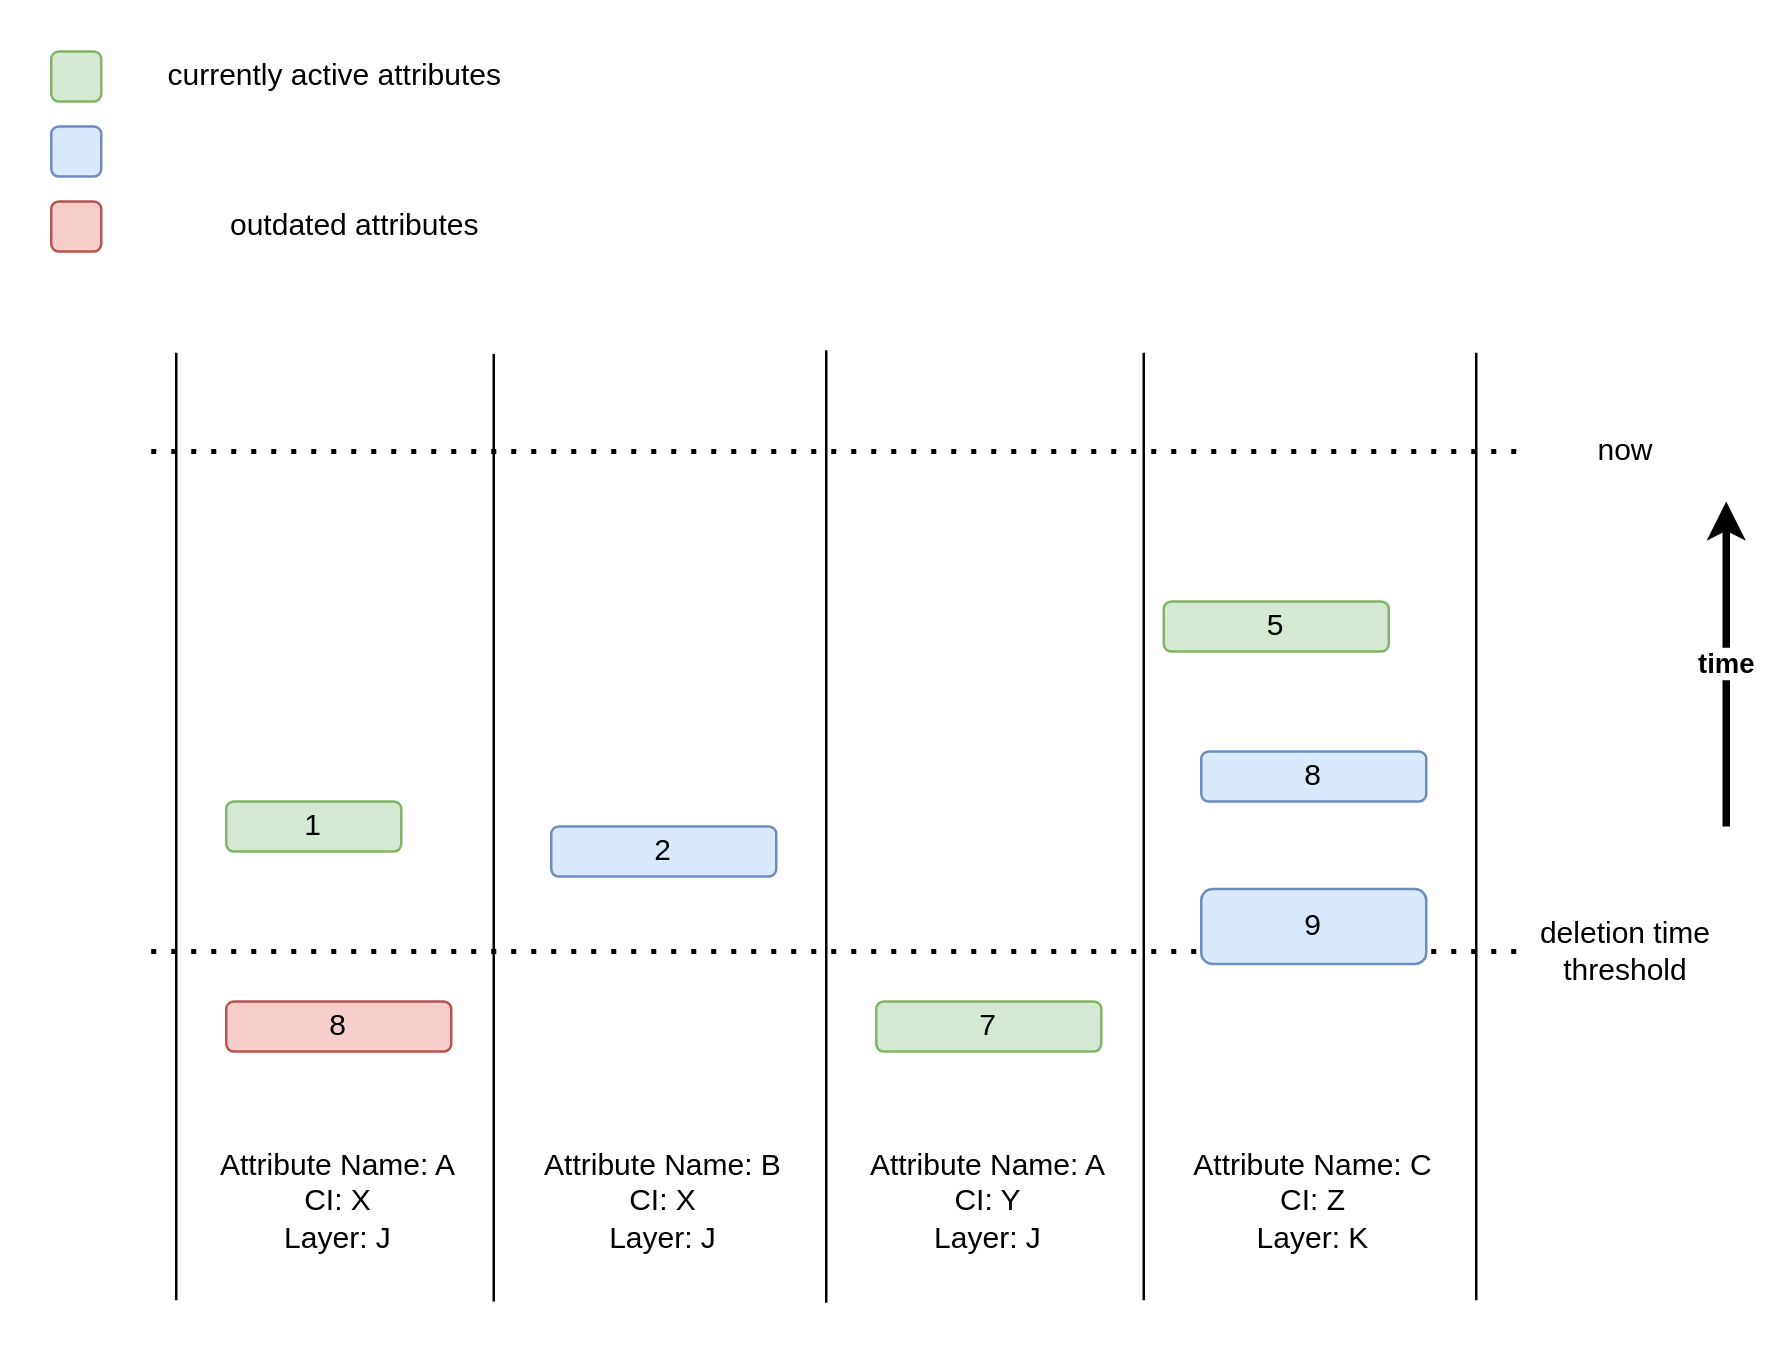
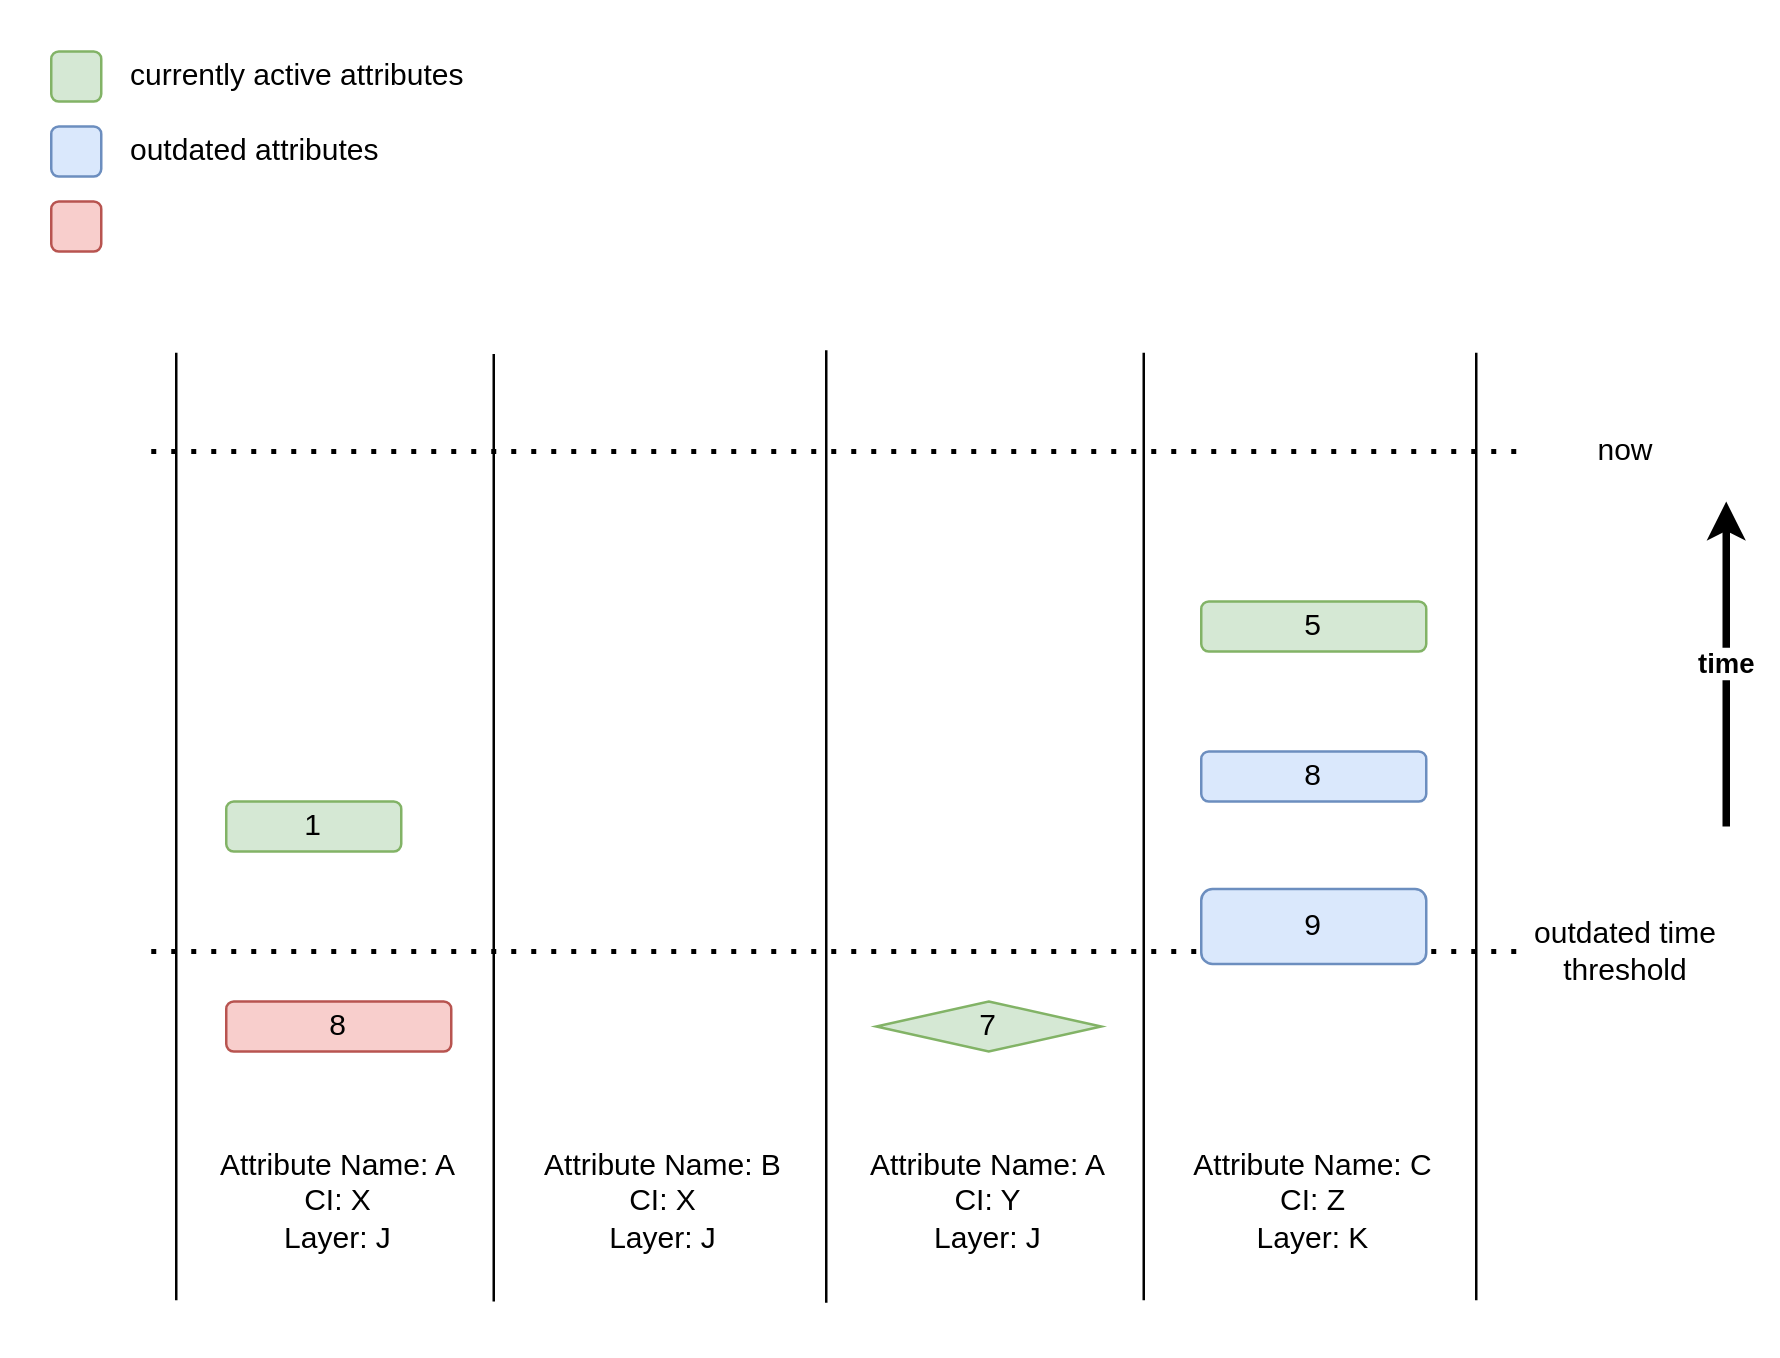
node "currently active attributes": moved (351, 76) -> (314, 76)
node "outdated attributes": moved (414, 226) -> (314, 151)
node "5": moved (1276, 626) -> (1314, 626)
node "2": removed
node "deletion time threshold": label "deletion time threshold" -> "outdated time threshold"
node "7": shape rounded rectangle -> diamond
